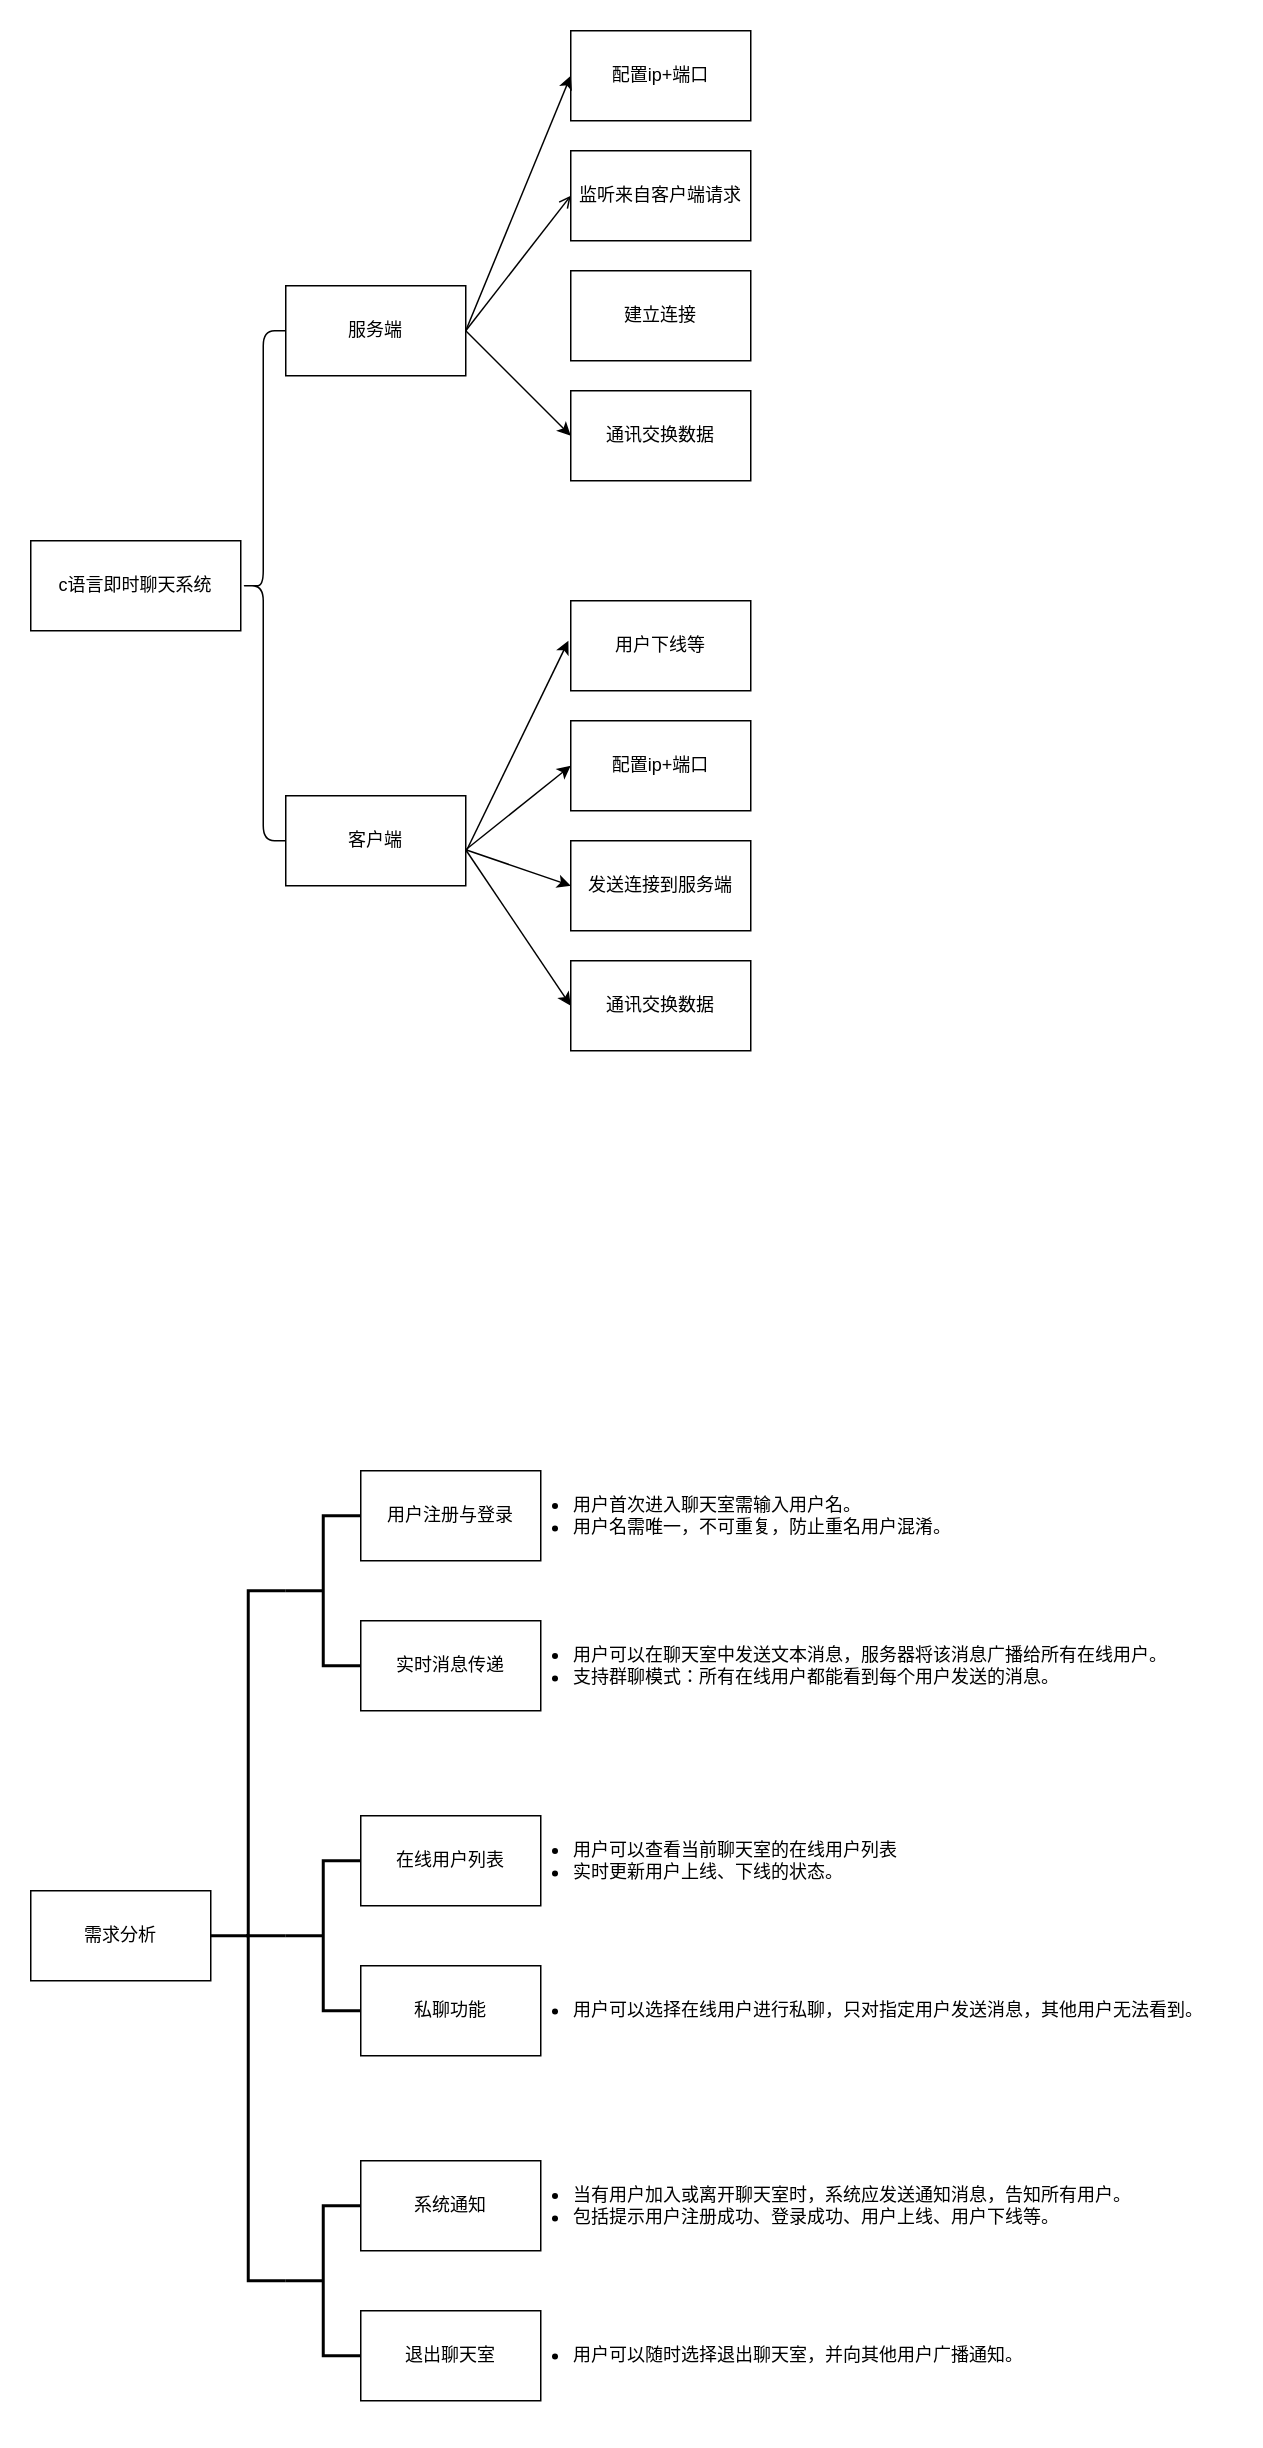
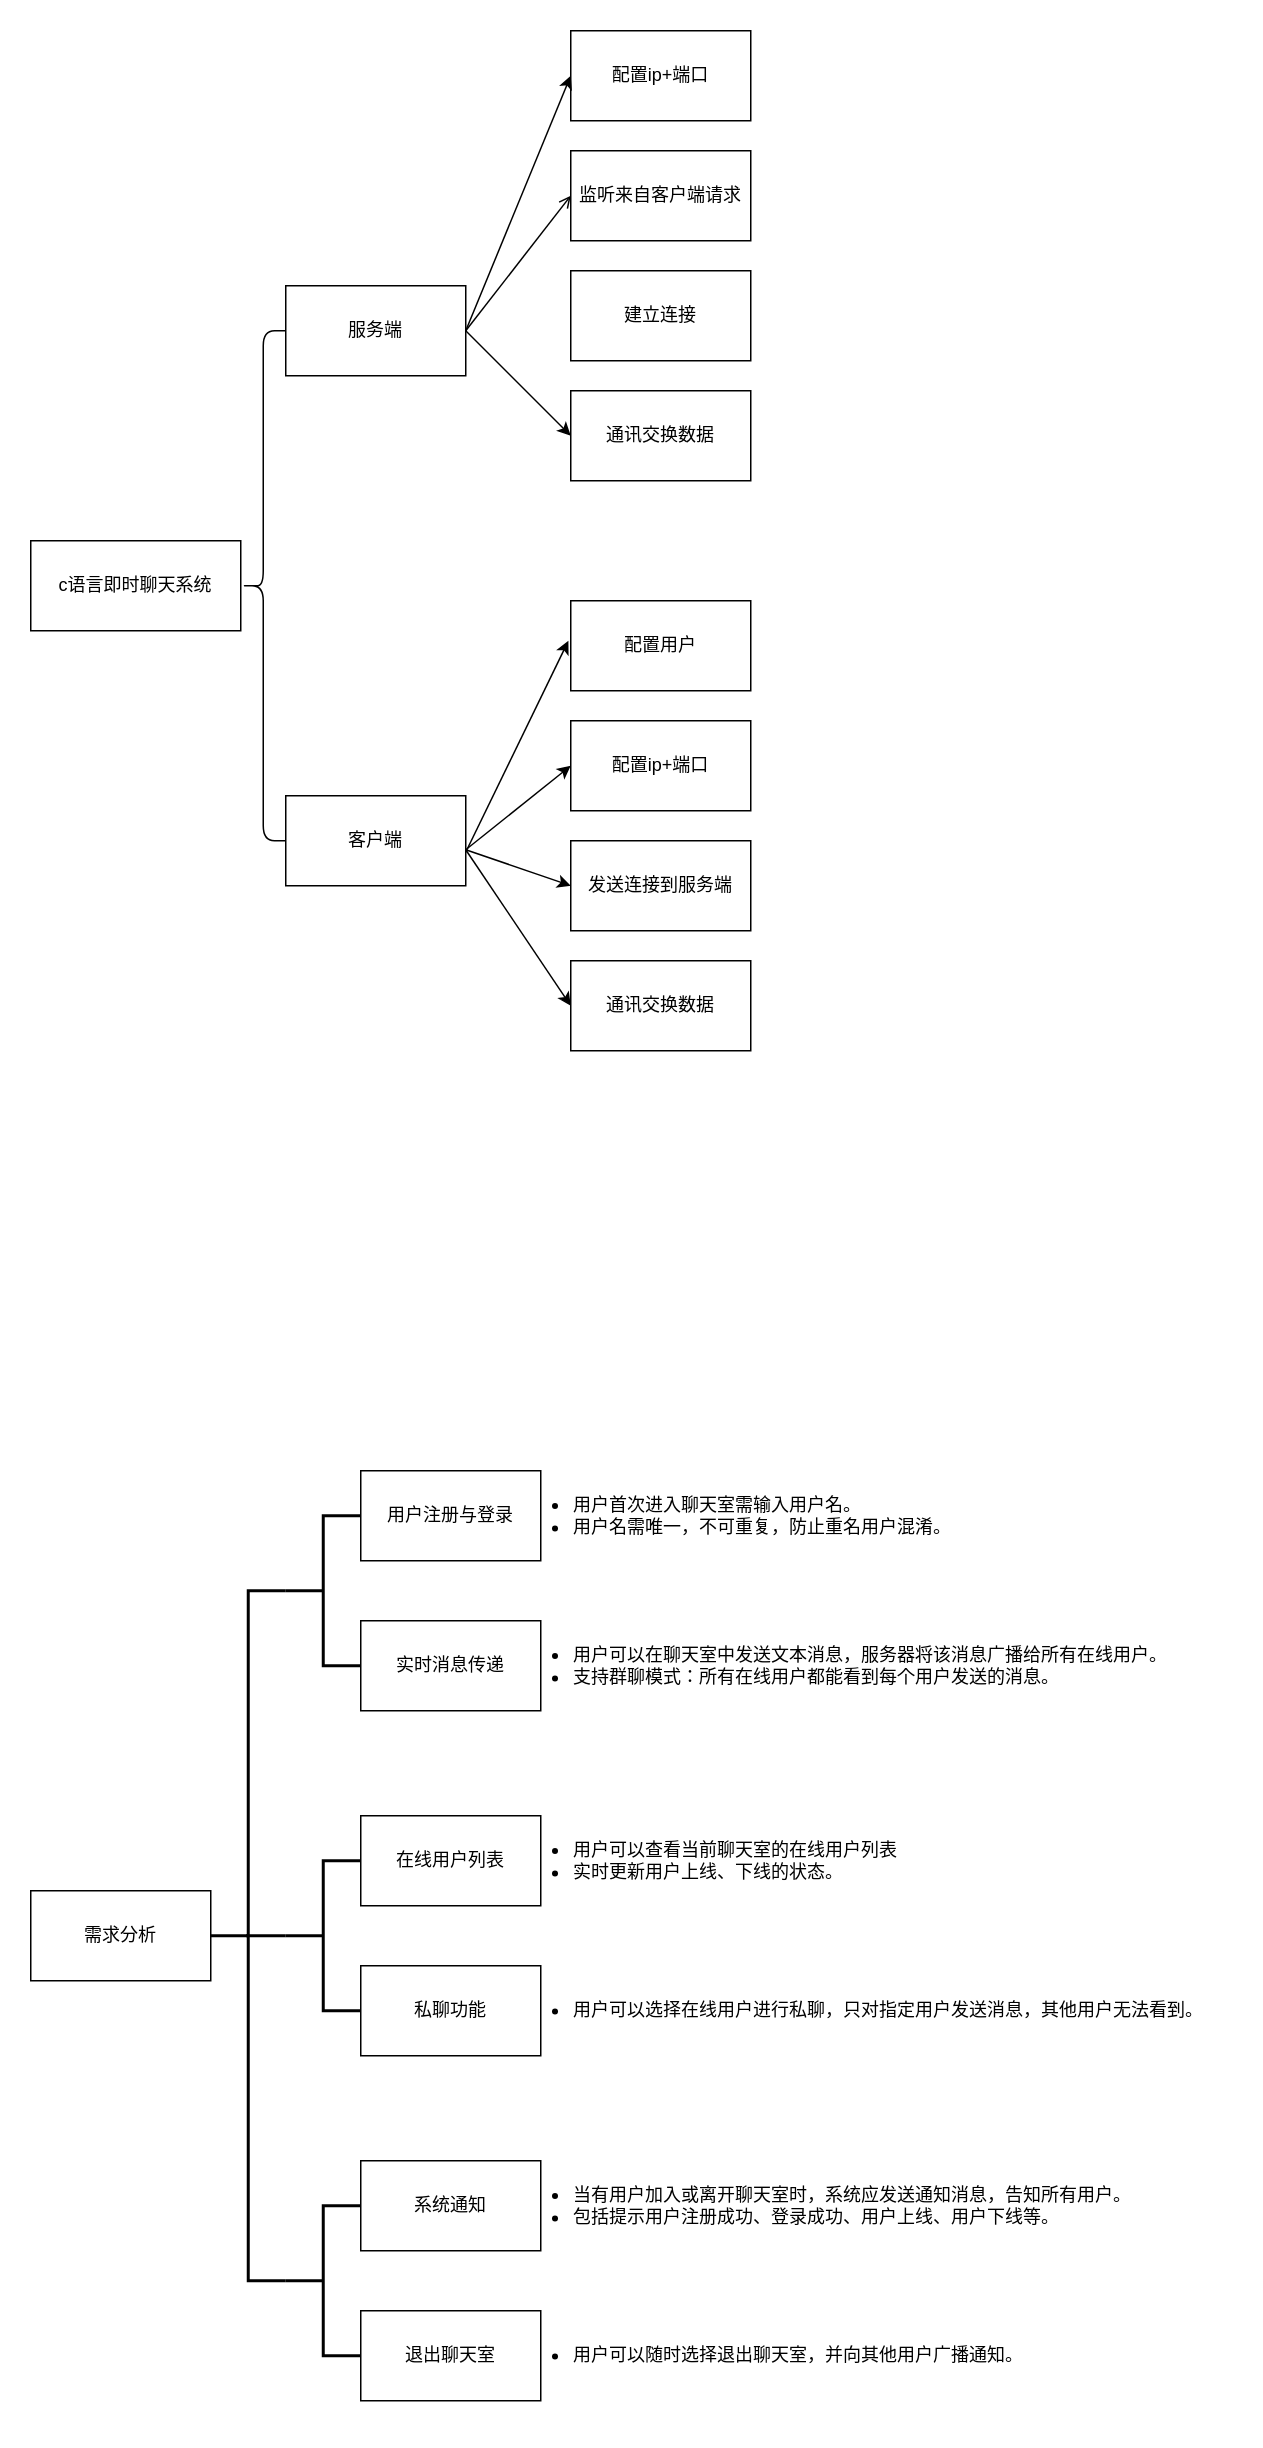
node "用户下线等": label "用户下线等" -> "配置用户"
